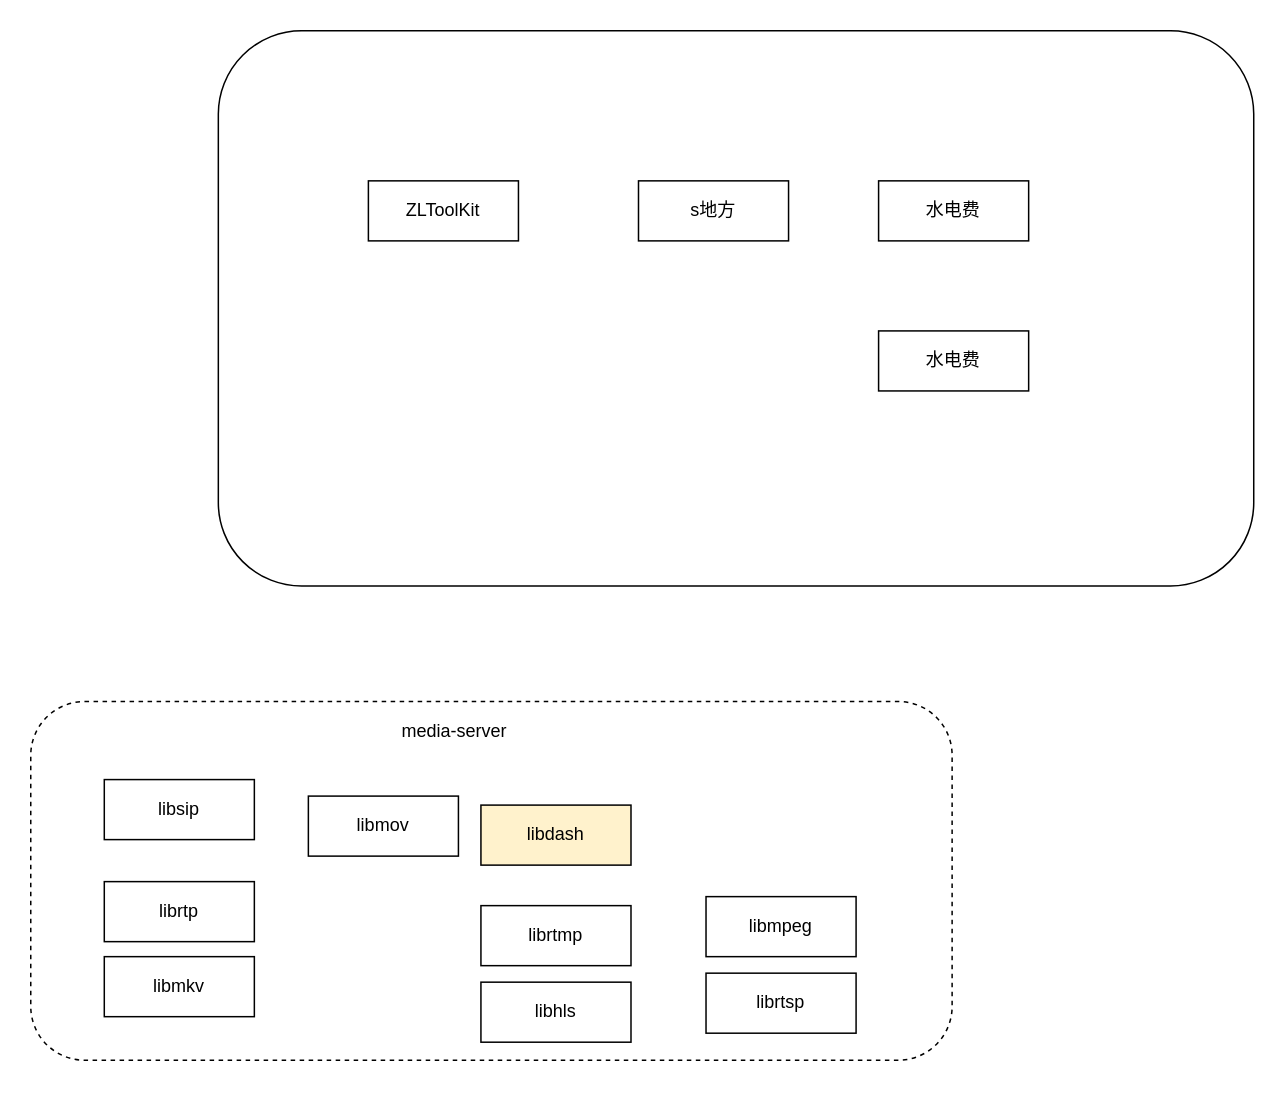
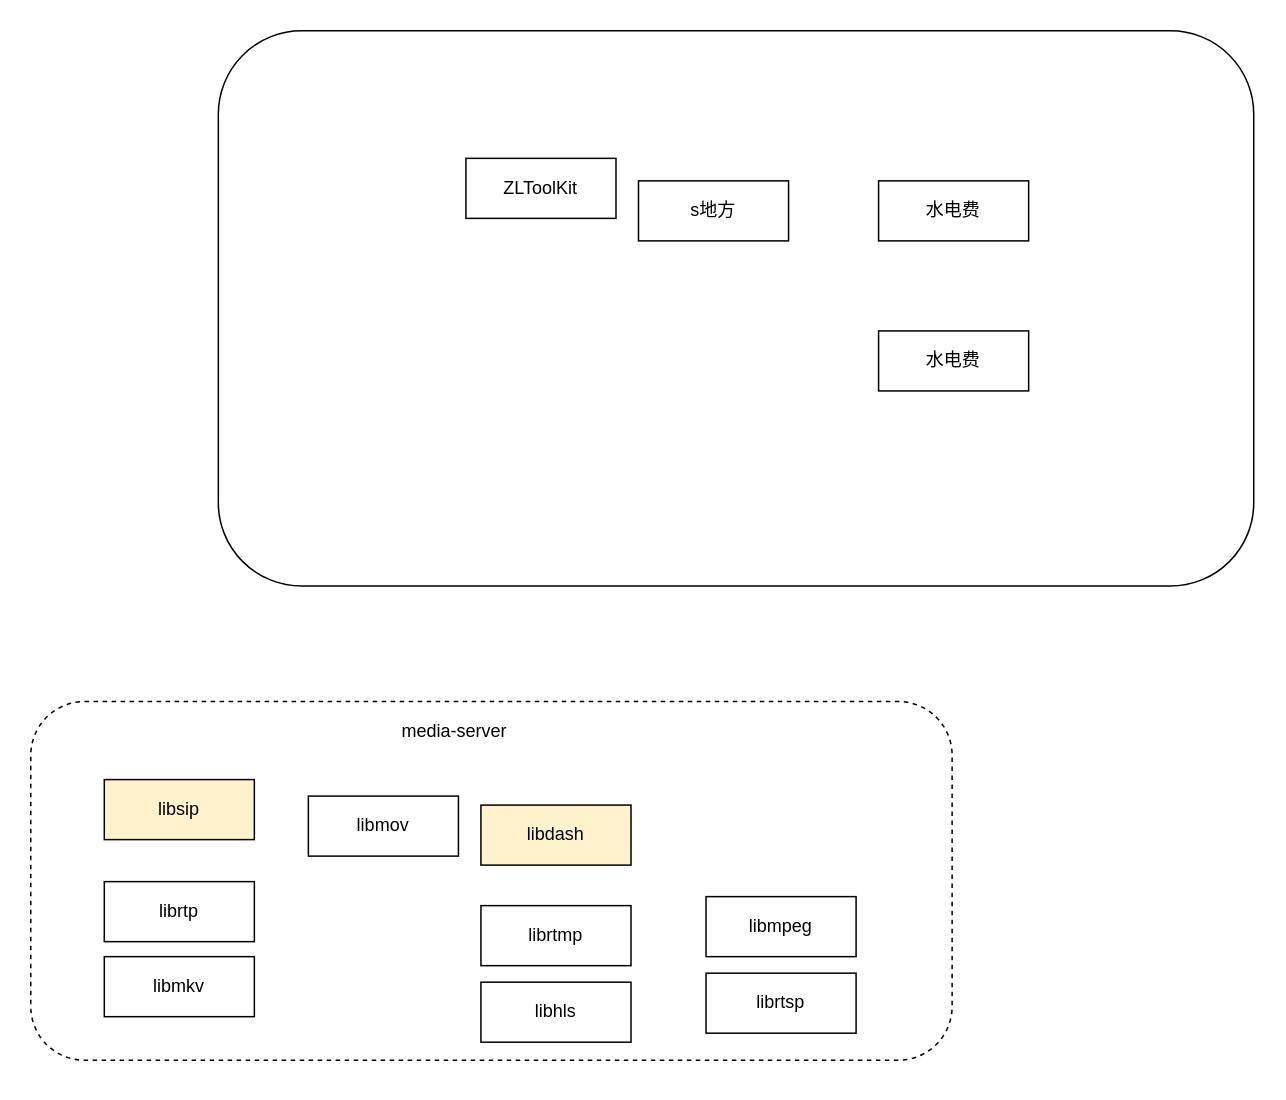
node "ZLToolKit": moved (443, 211) -> (541, 188)
node "libsip": fillcolor #ffffff -> #fff2cc
